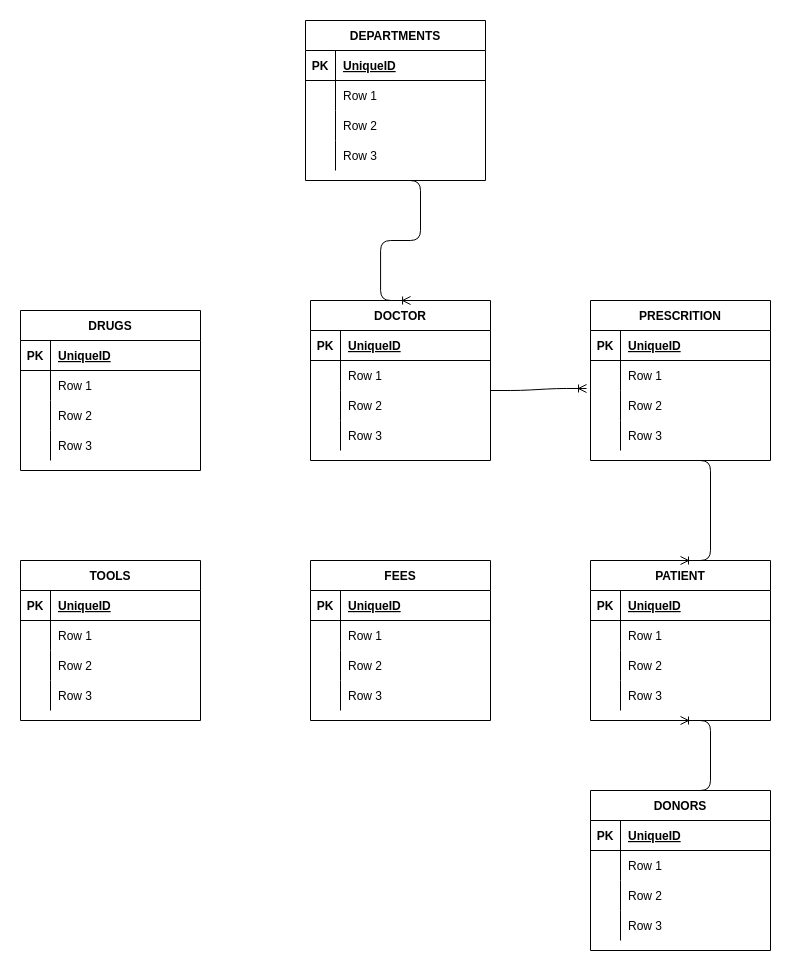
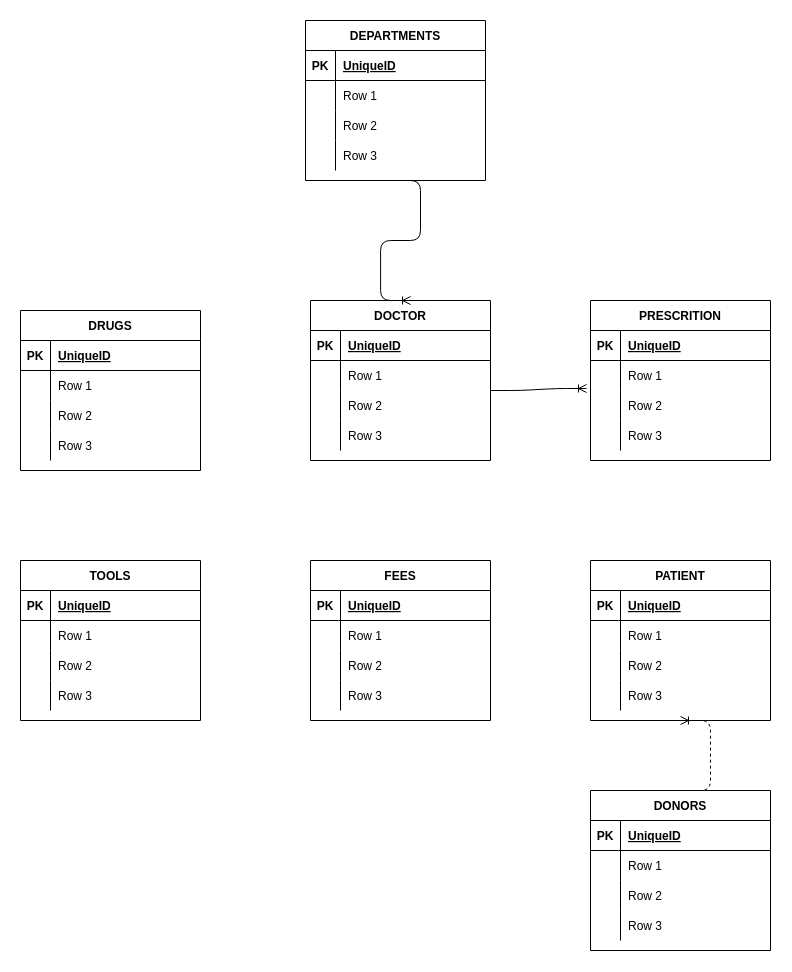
edge "PRESCRITION" -> "PATIENT": removed
edge "DONORS" -> "PATIENT": style solid -> dashed
